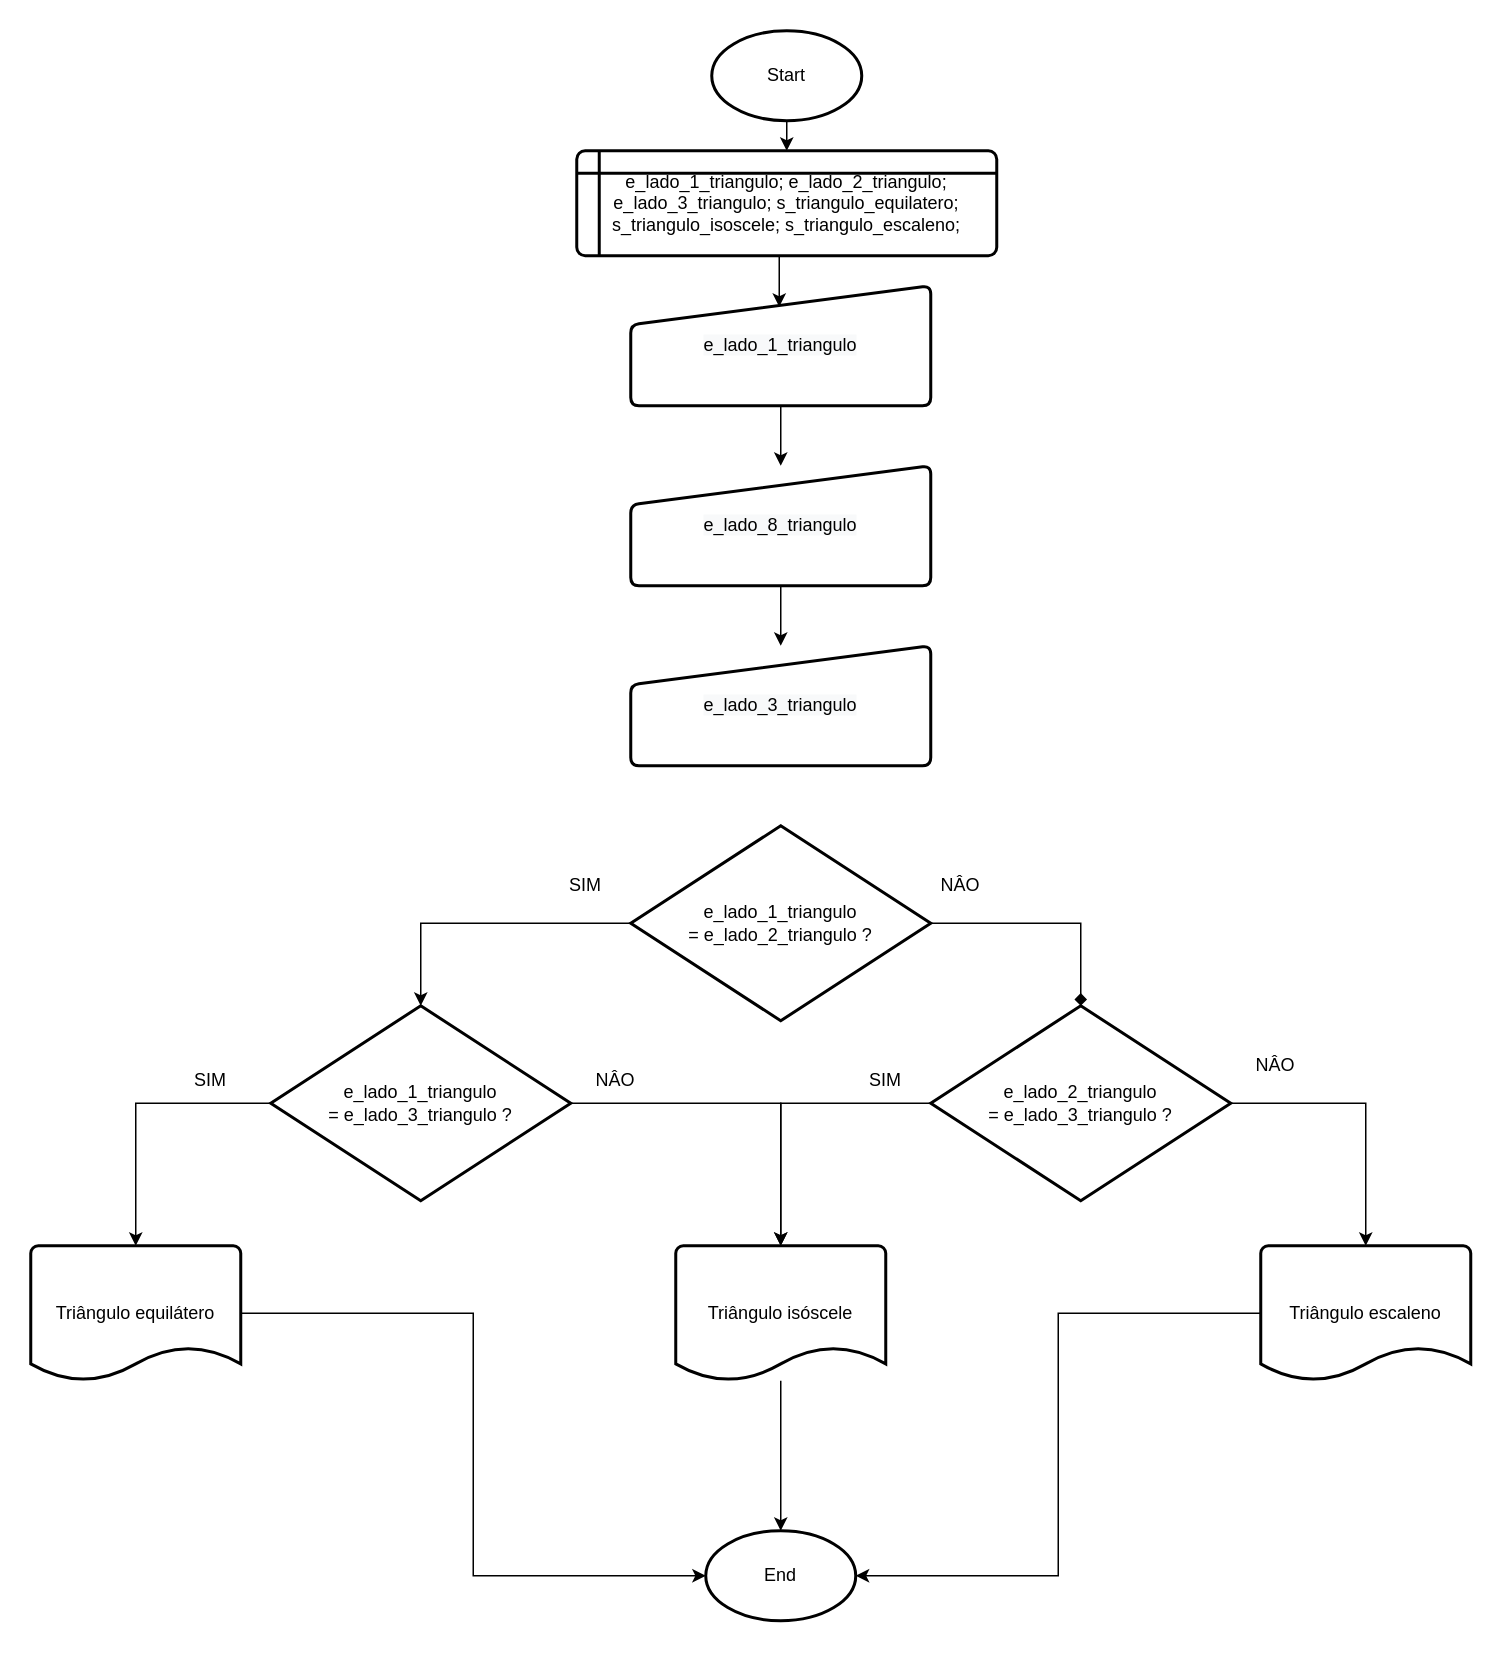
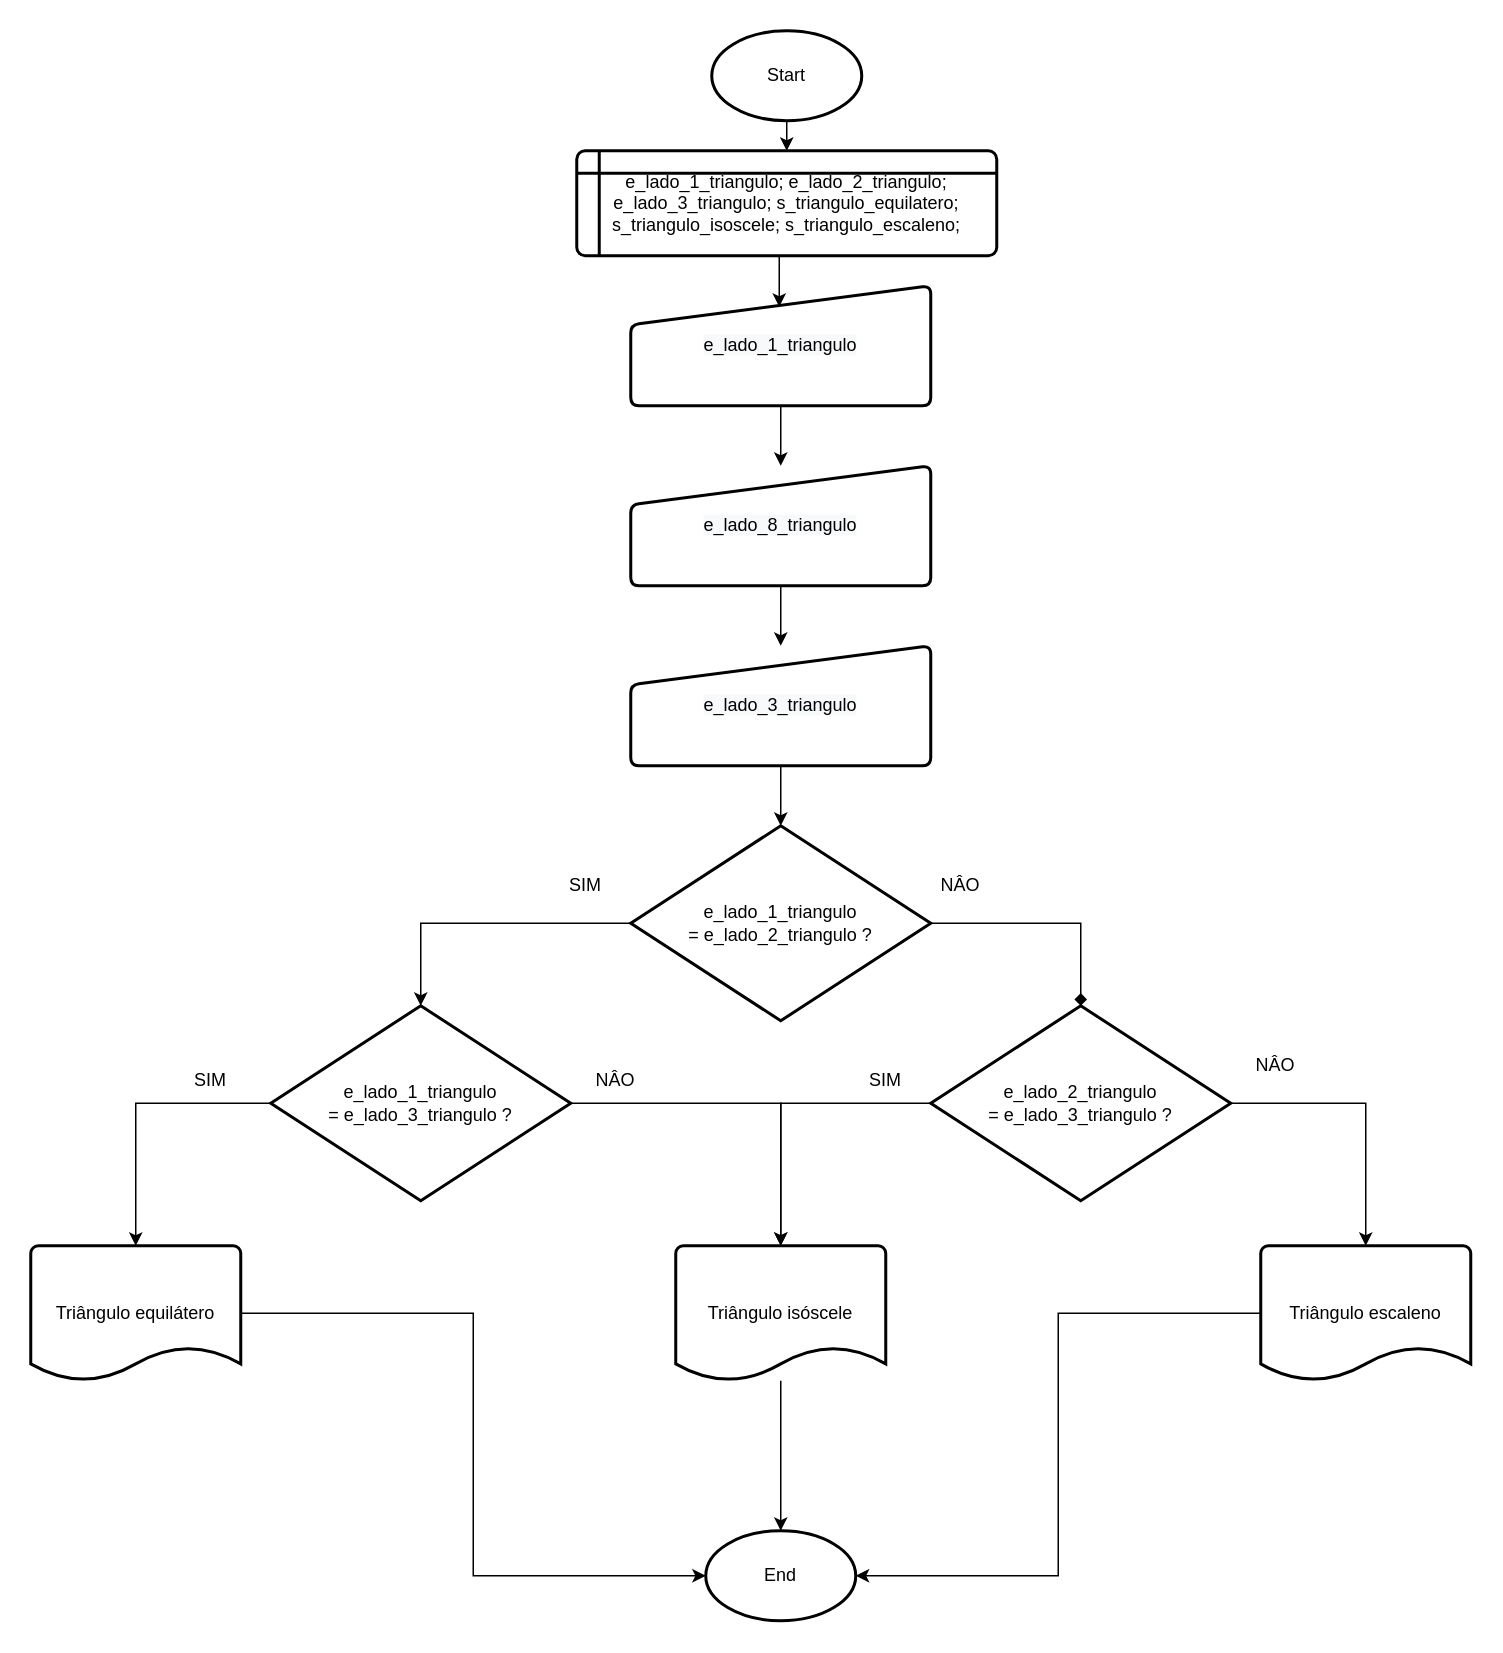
edge "e_lado_3_triangulo" -> "e_lado_1_triangulo = e_lado_2_triangulo ?": added
